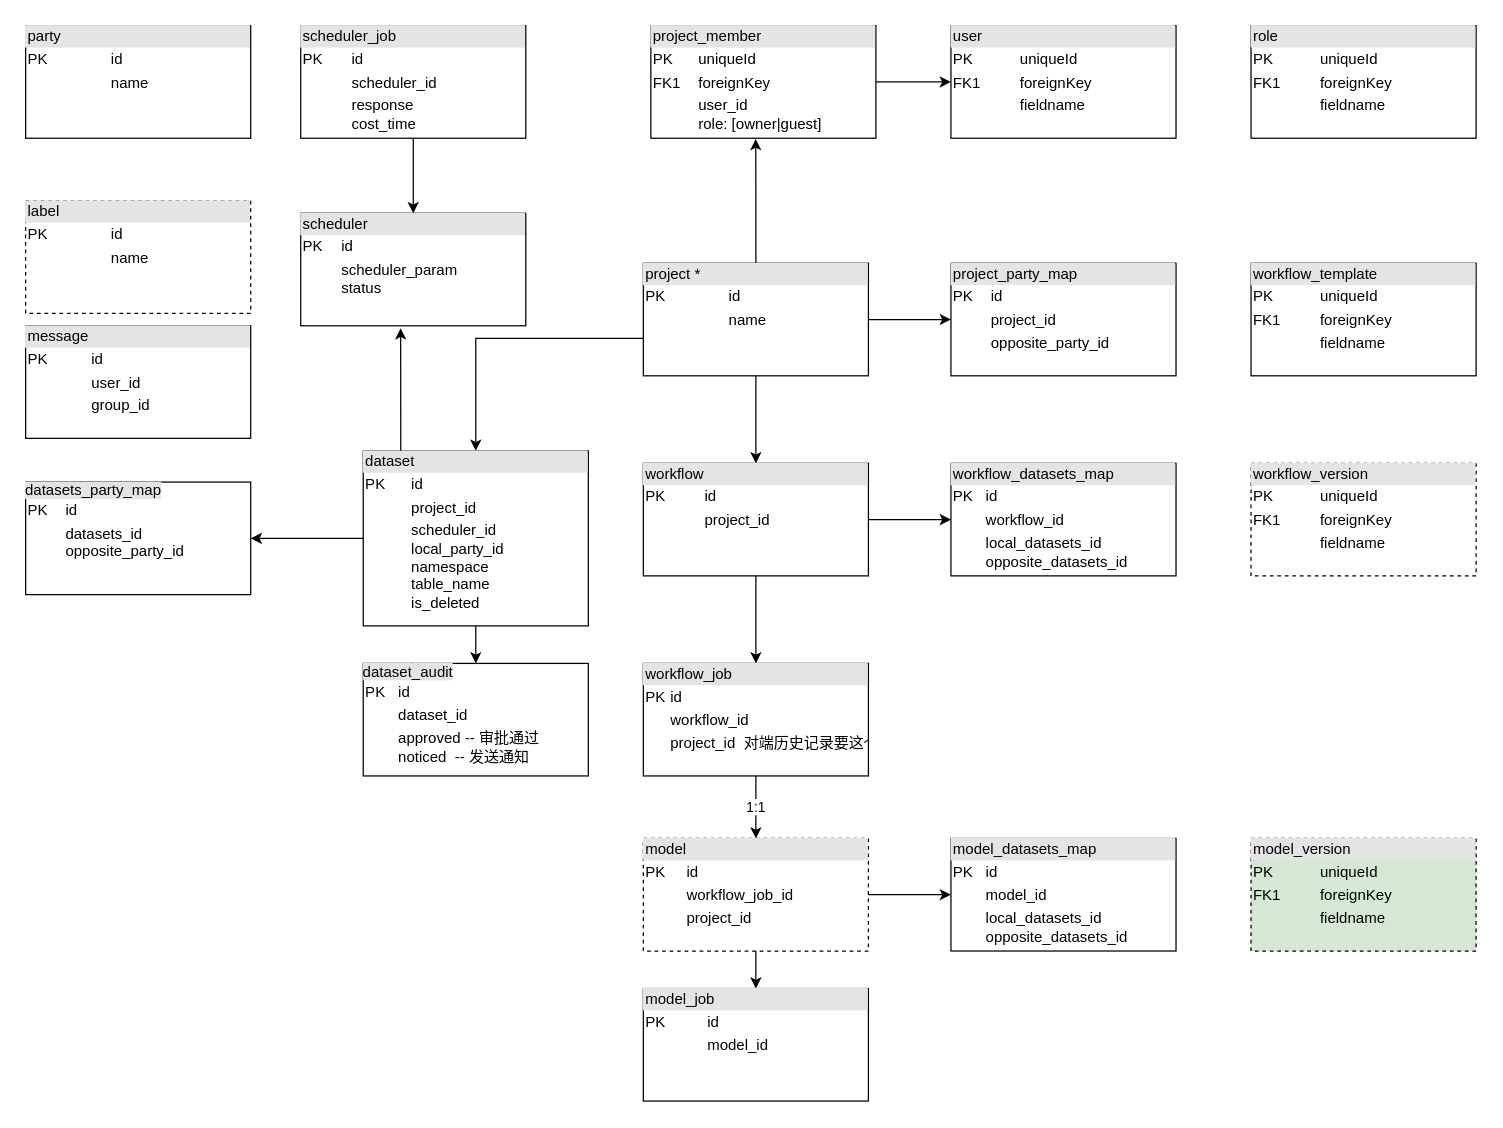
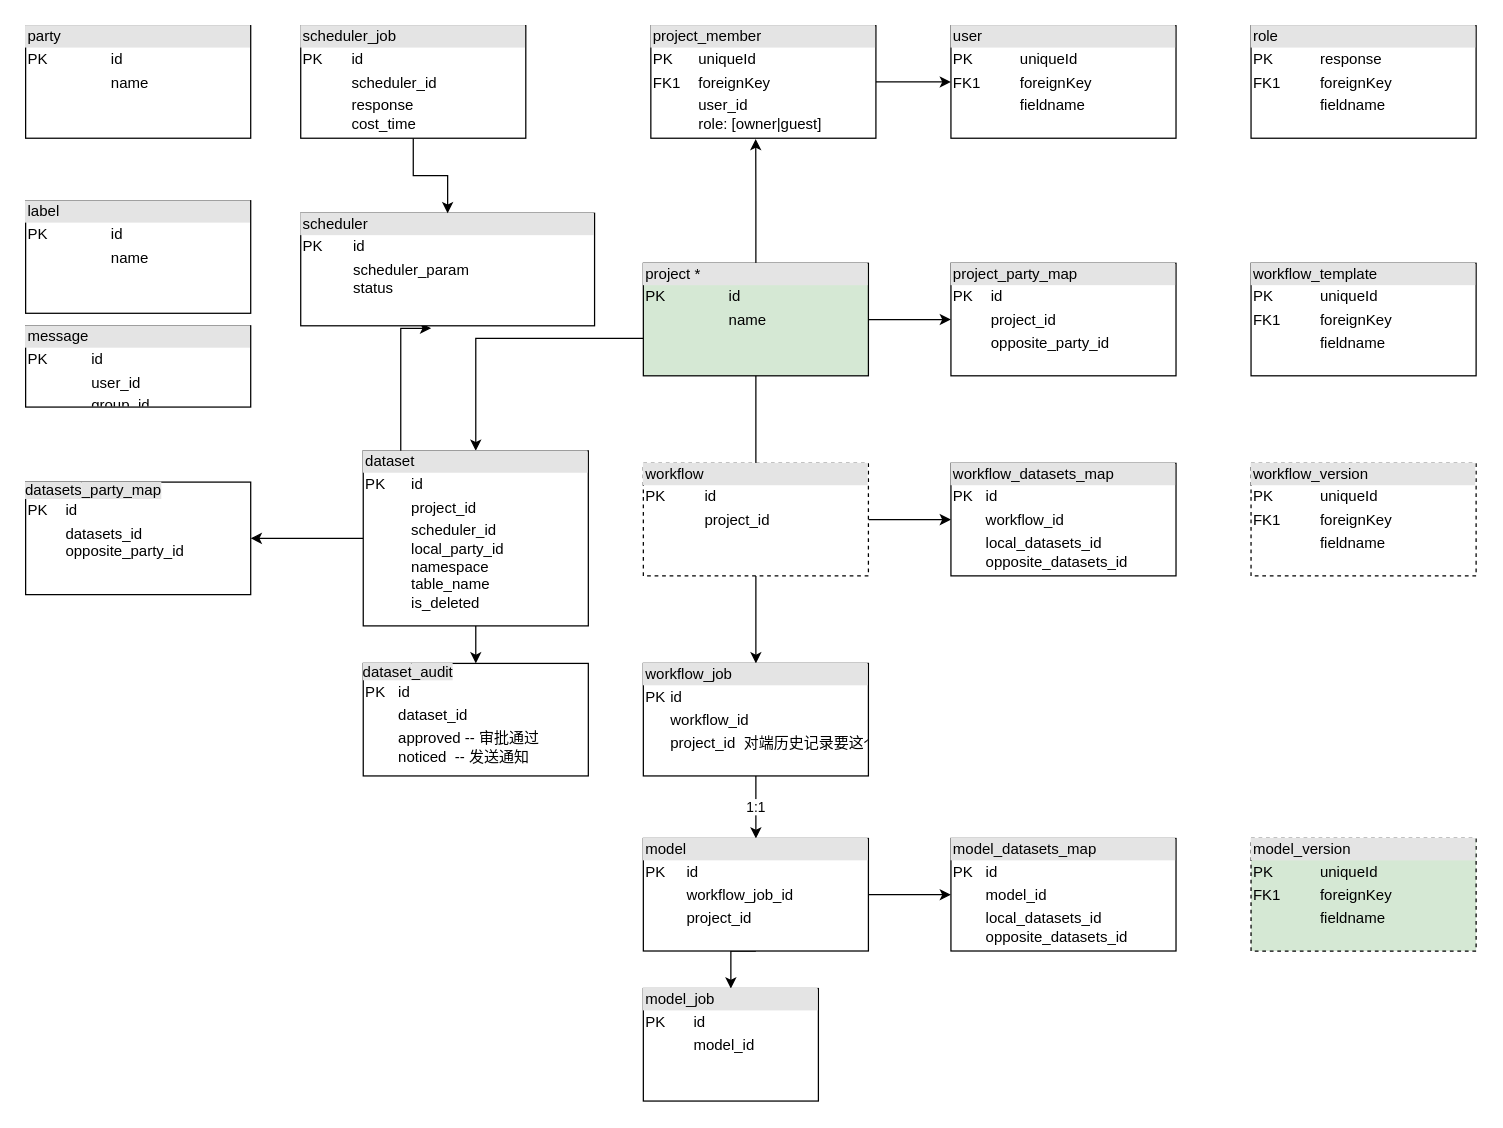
node "role PK uniqueId FK1 foreignKey fieldname": label "role PK uniqueId FK1 foreignKey fieldname" -> "role PK response FK1 foreignKey fieldname"
node "label PK id name": style dashed -> solid
node "scheduler PK id scheduler_param status": size 225x113 -> 294x113
node "project * PK id name": fillcolor #ffffff -> #d5e8d4
node "message PK id user_id group_id": size 225x113 -> 225x81
edge "project * PK id name" -> "workflow PK id project_id": arrowhead classic -> none
node "workflow PK id project_id": style solid -> dashed
node "model PK id workflow_job_id project_id": style dashed -> solid
node "model_job PK id model_id": size 225x113 -> 175x113
